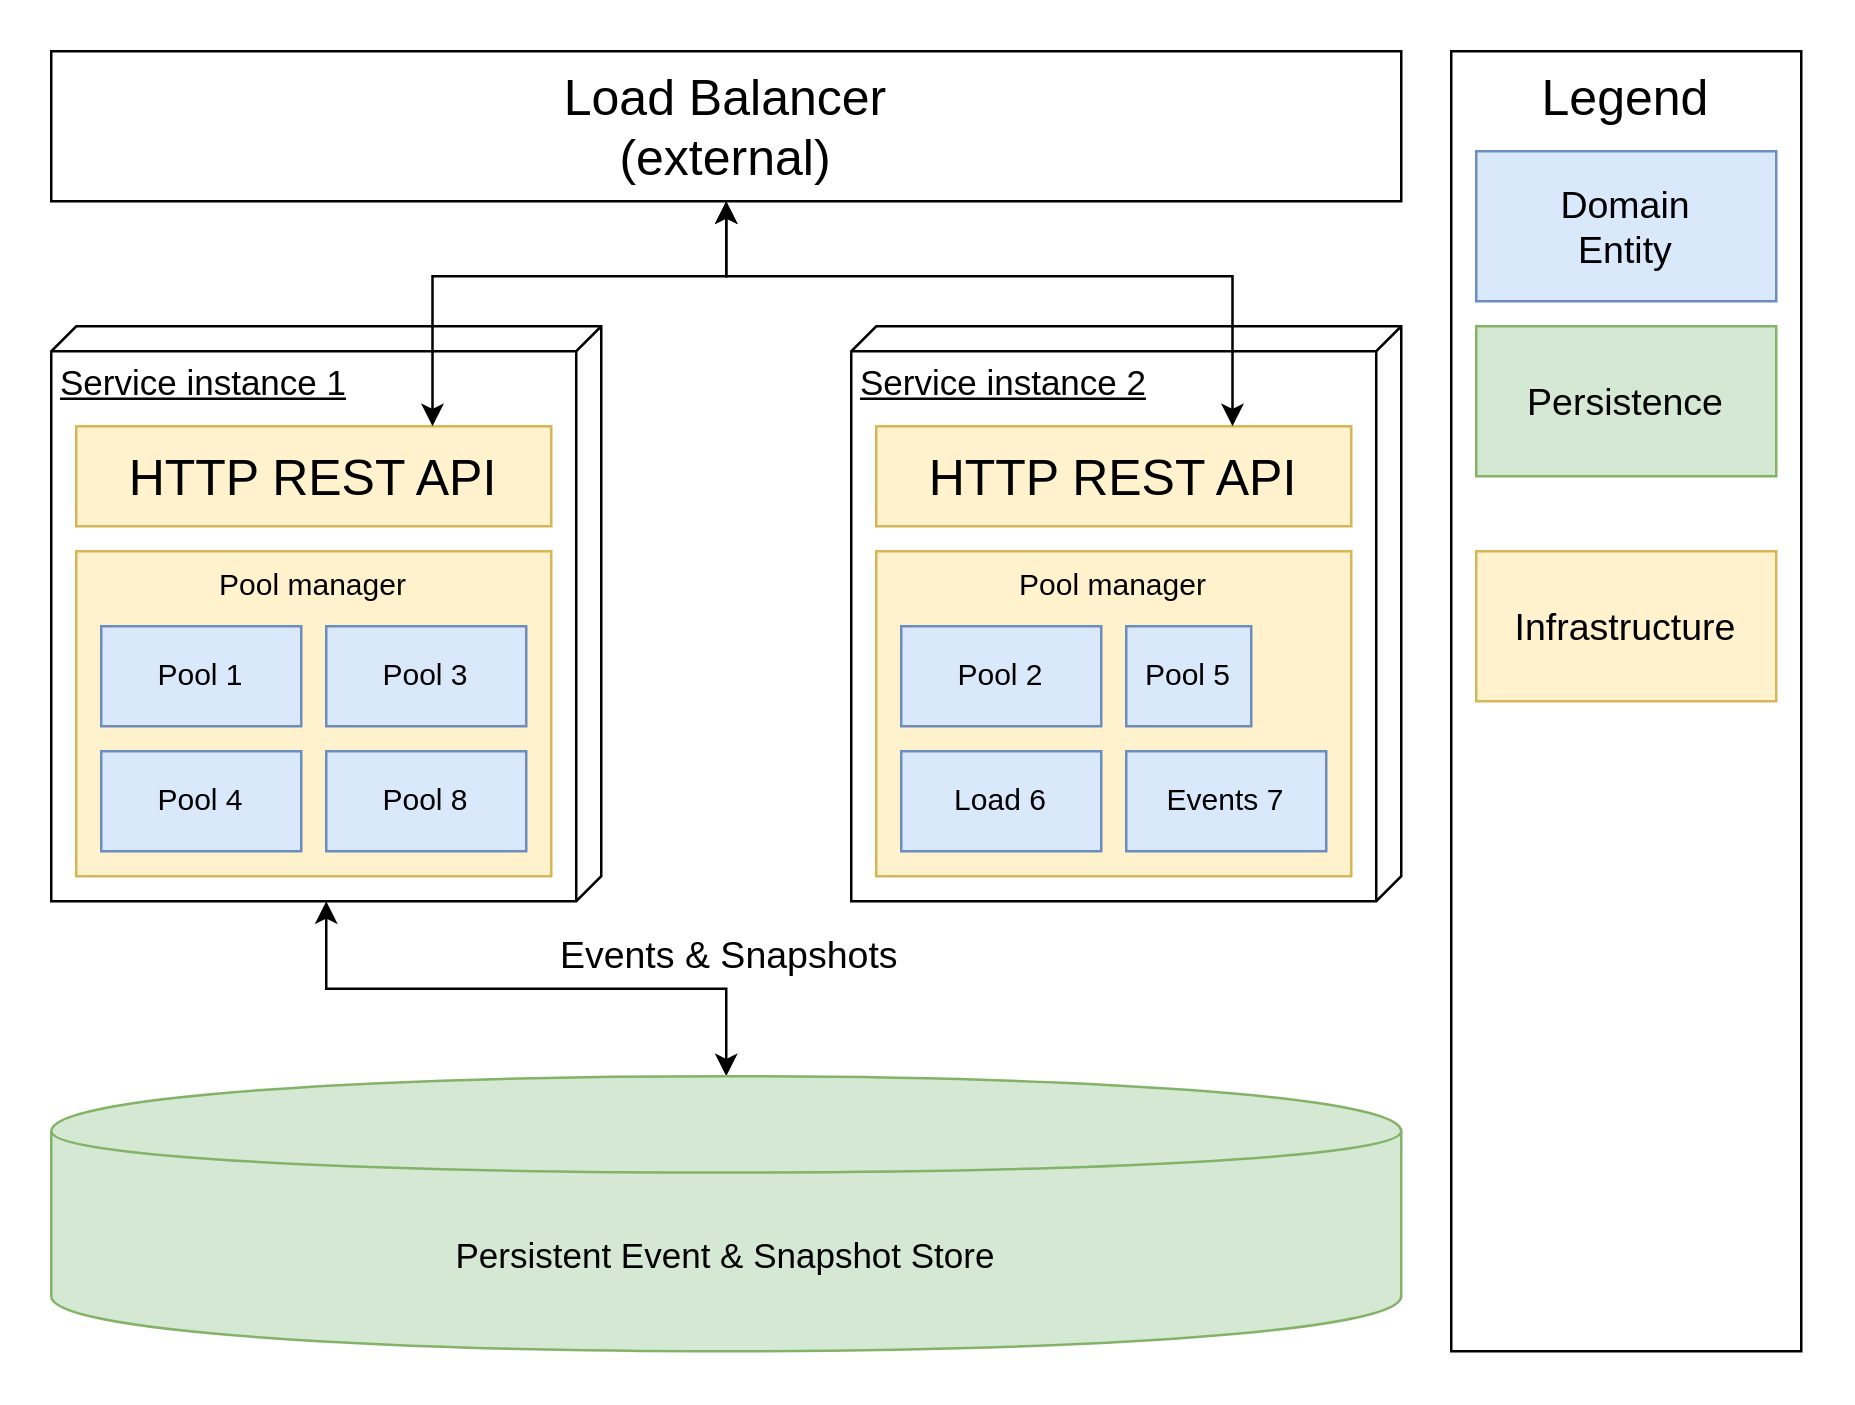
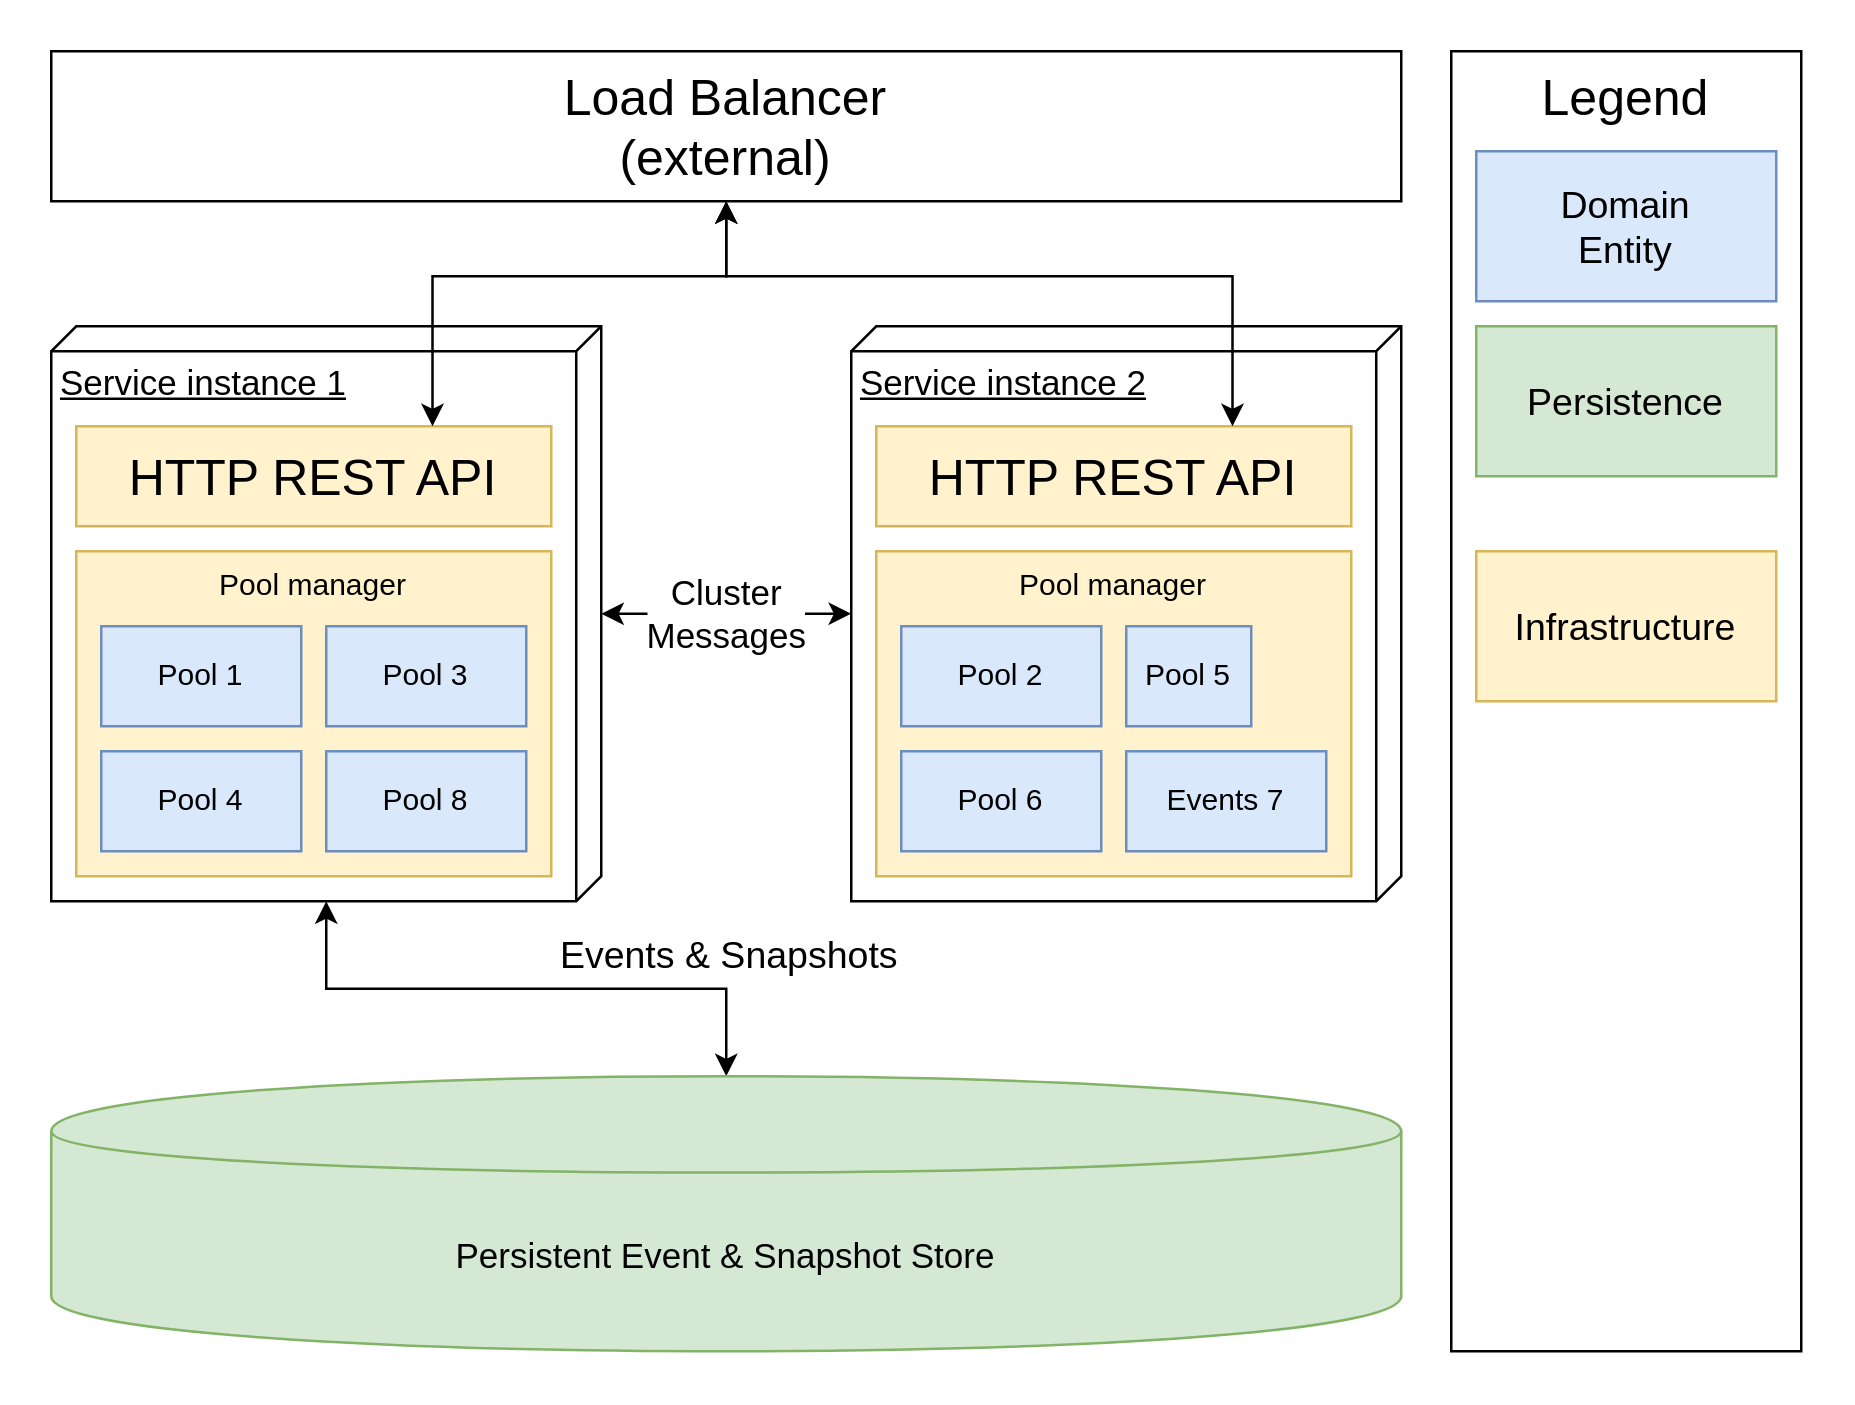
edge "Service instance 1" -- "Service instance 2": added, label "Cluster Messages"
node "Load 6": label "Load 6" -> "Pool 6"
